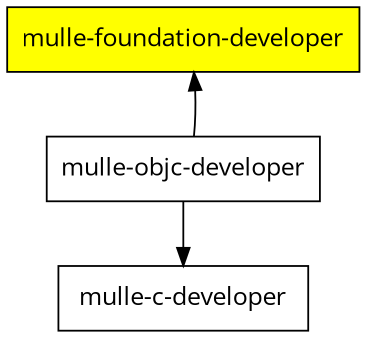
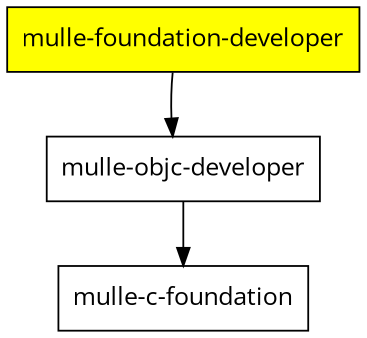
edge "mulle-objc-developer" -> "mulle-foundation-developer": reversed
node "mulle-c-developer": label "mulle-c-developer" -> "mulle-c-foundation"
